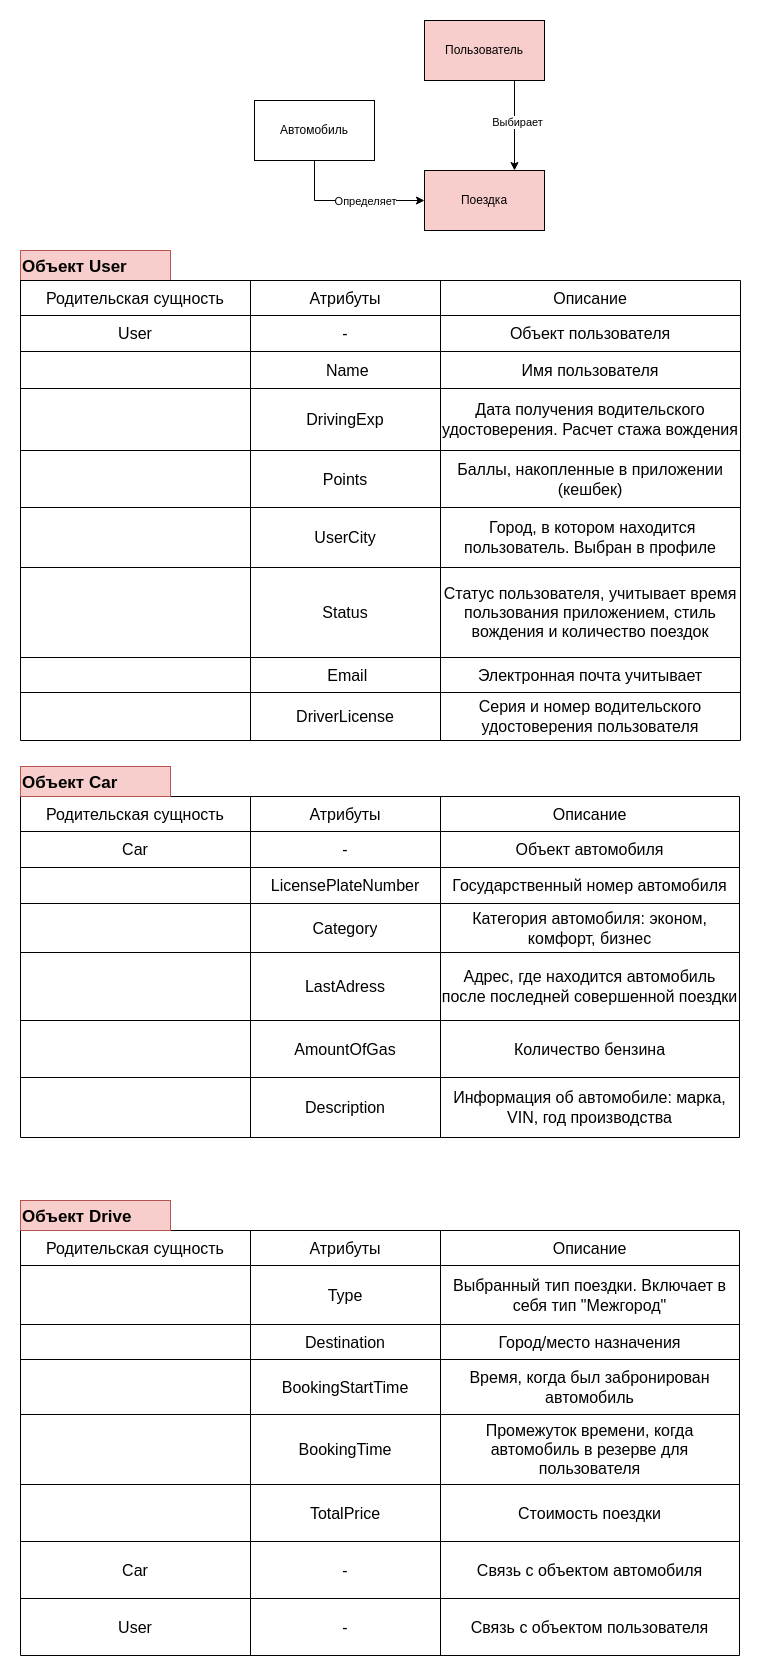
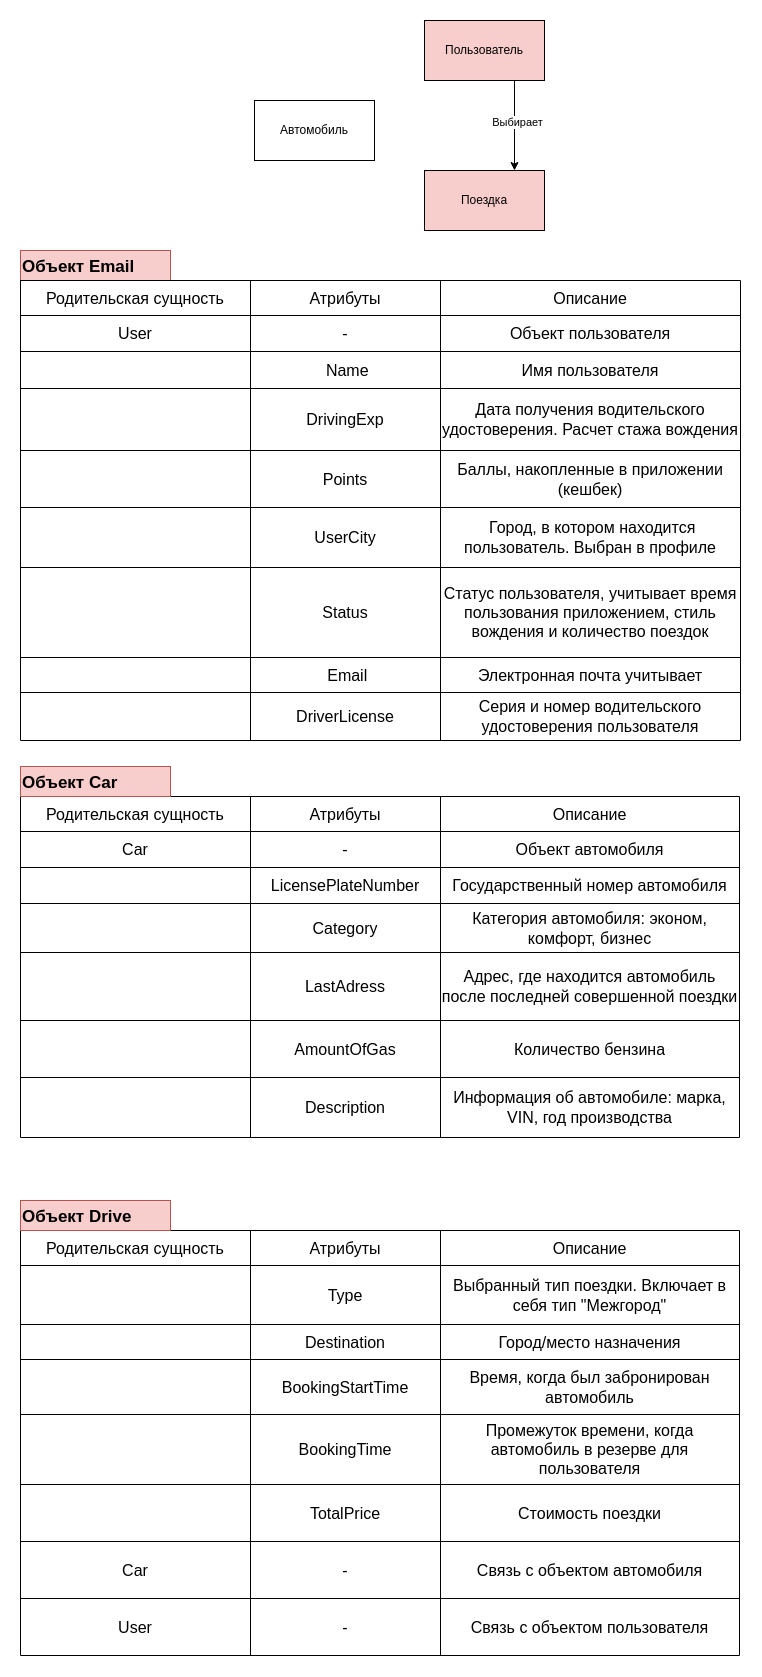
edge "Автомобиль" -> "Поездка": removed, label "Определяет"
node "Объект User": label "Объект User" -> "Объект Email"
